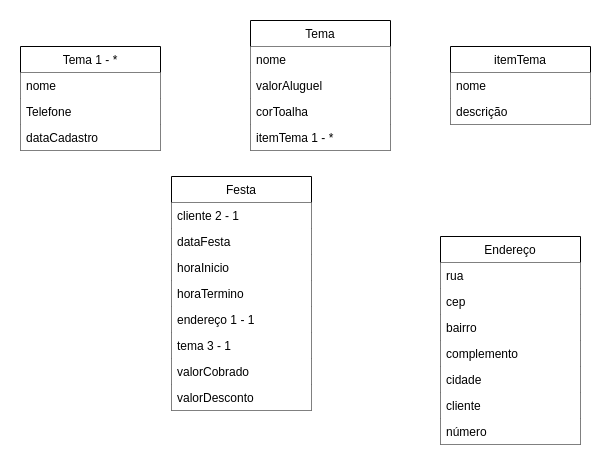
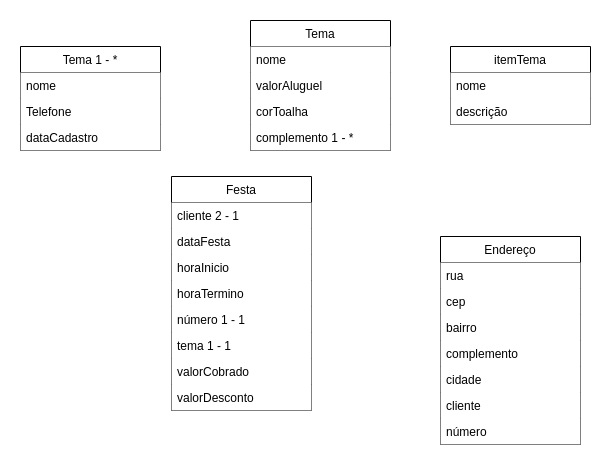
node "itemTema 1 - *": label "itemTema 1 - *" -> "complemento 1 - *"
node "endereço 1 - 1": label "endereço 1 - 1" -> "número 1 - 1"
node "tema 3 - 1": label "tema 3 - 1" -> "tema 1 - 1"
